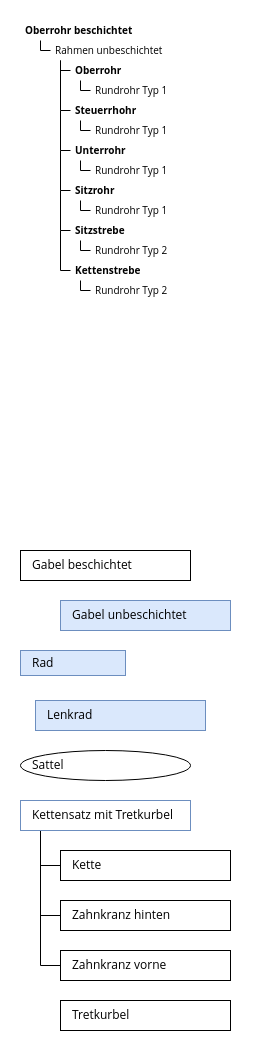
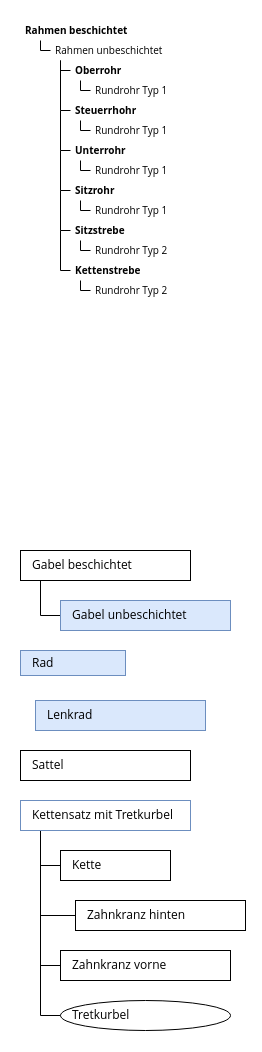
node "Oberrohr beschichtet": label "Oberrohr beschichtet" -> "Rahmen beschichtet"
edge "Gabel beschichtet" -- "Gabel unbeschichtet": added
node "Sattel": shape ellipse -> rectangle
node "Kette": size 170x30 -> 110x30
node "Zahnkranz hinten": moved (146, 916) -> (161, 916)
edge "Kettensatz mit Tretkurbel" -- "Tretkurbel": added
node "Tretkurbel": shape rectangle -> ellipse
